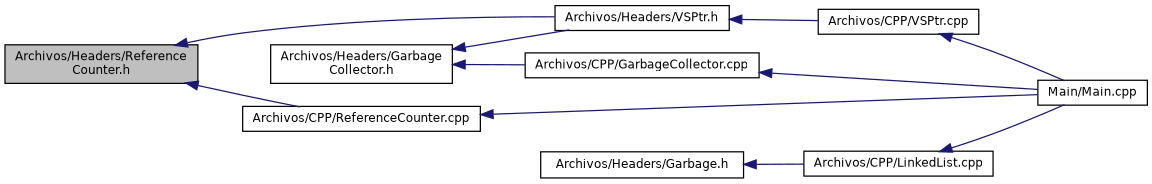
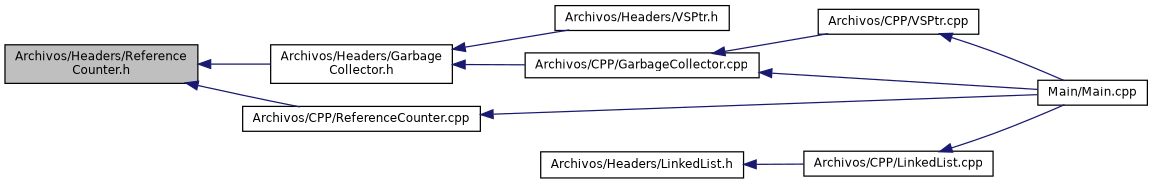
edge "Archivos/CPP/VSPtr.cpp" -> "Archivos/Headers/VSPtr.h": now "Archivos/CPP/VSPtr.cpp" -> "Archivos/CPP/GarbageCollector.cpp"
edge "Archivos/Headers/VSPtr.h" -> "Archivos/Headers/Reference Counter.h": now "Archivos/Headers/Garbage Collector.h" -> "Archivos/Headers/Reference Counter.h"
node "Archivos/Headers/Garbage.h": label "Archivos/Headers/Garbage.h" -> "Archivos/Headers/LinkedList.h"
